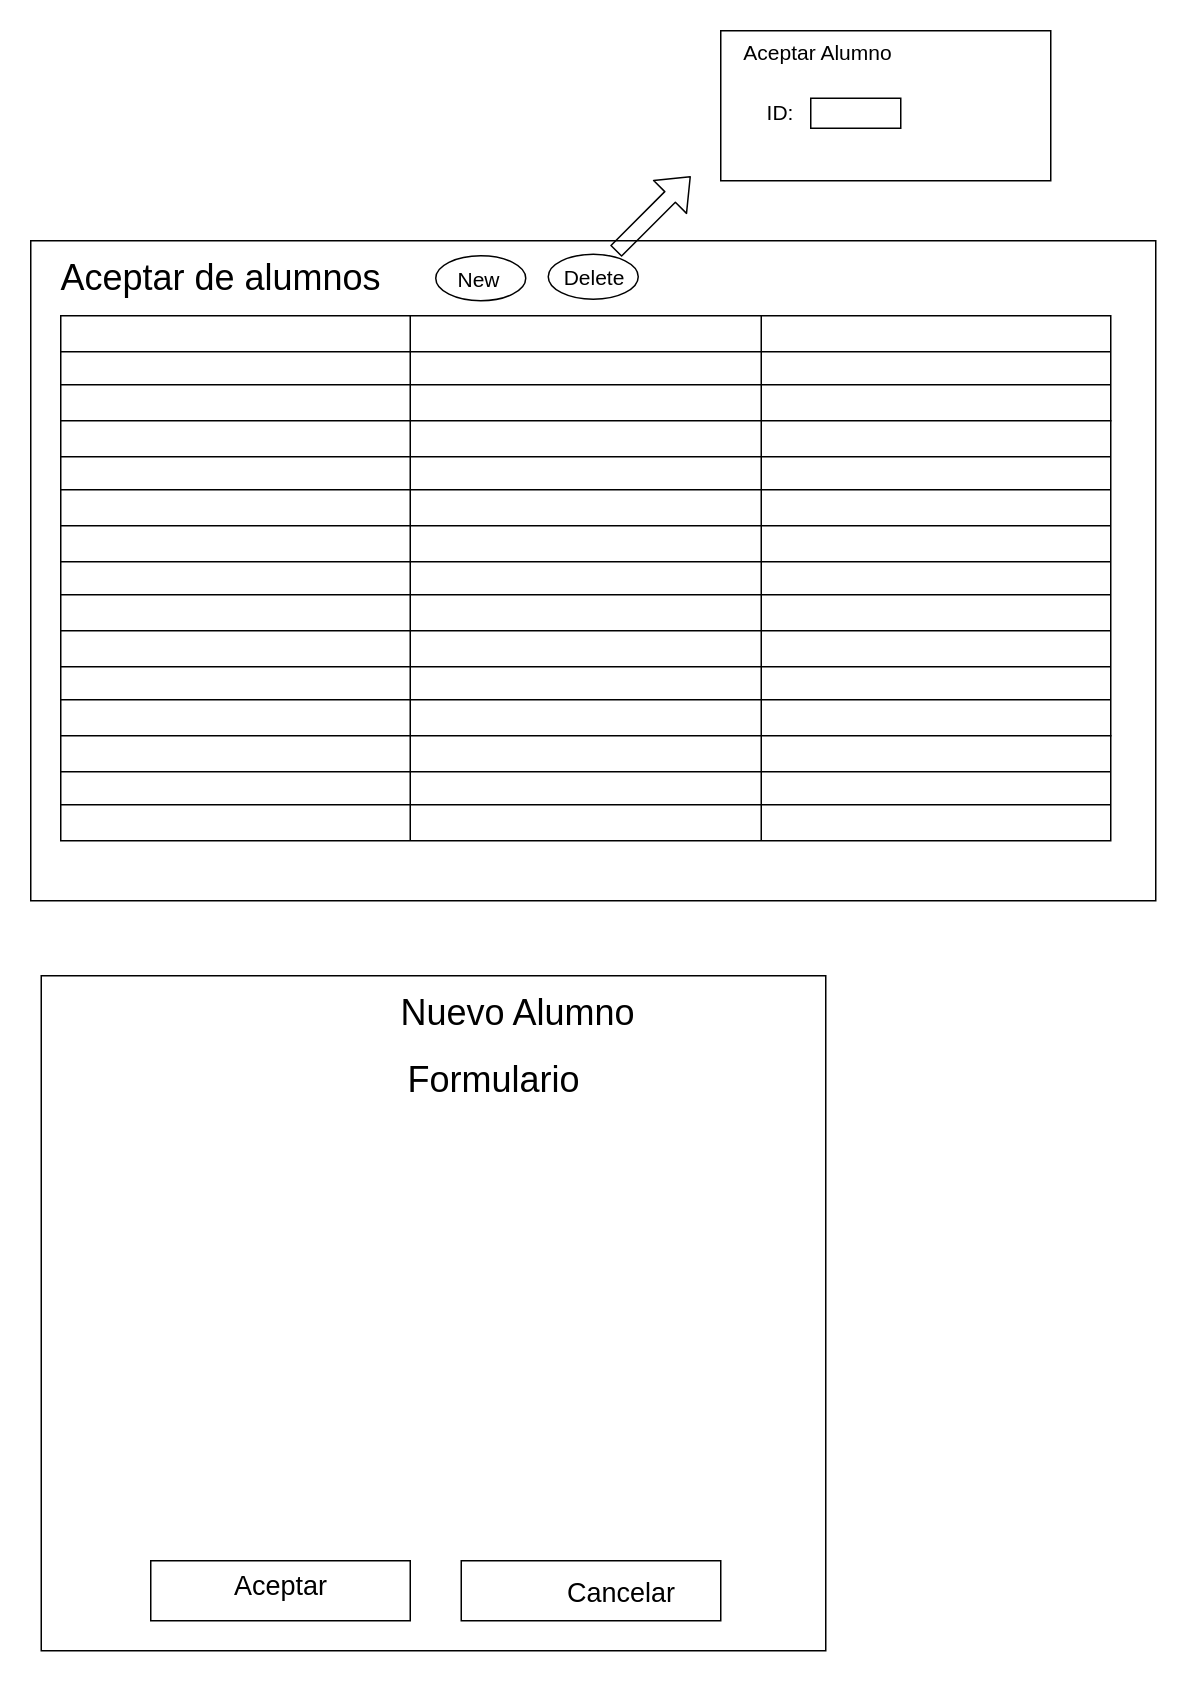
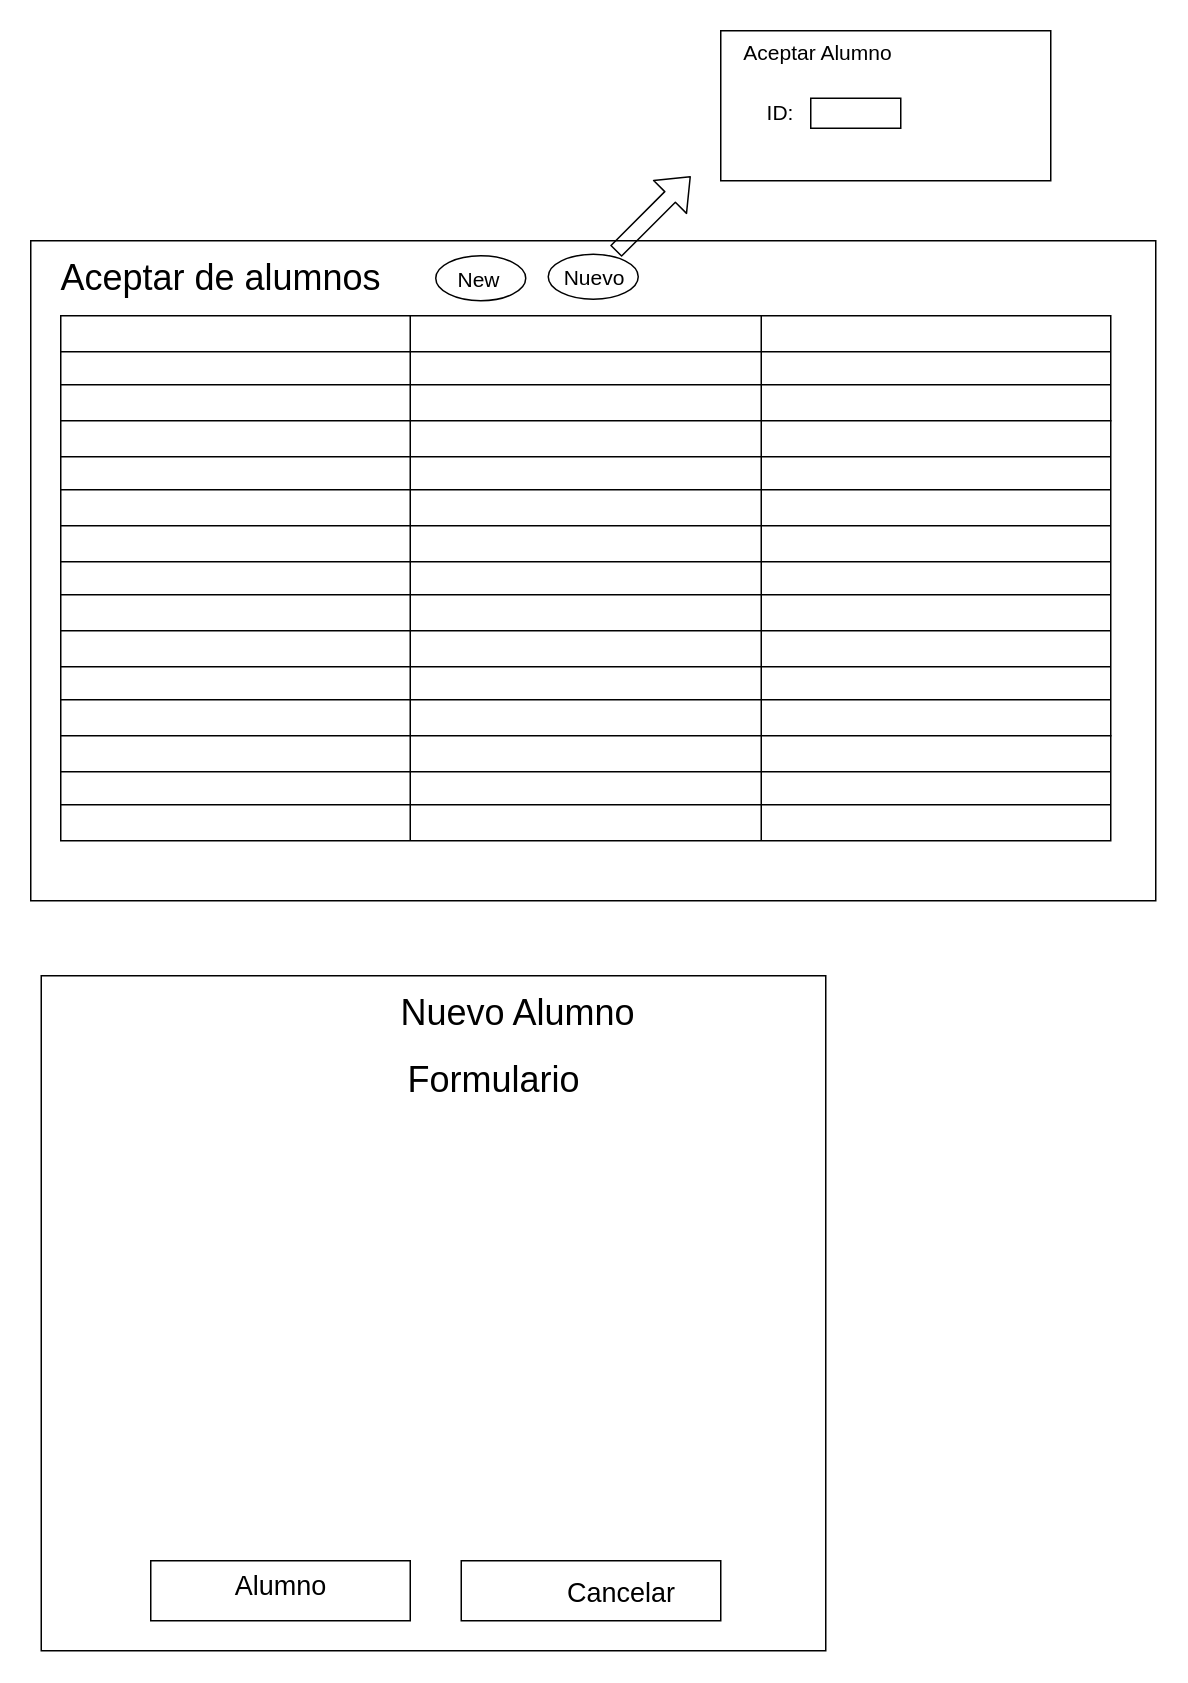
node "Delete": label "Delete" -> "Nuevo"
node "Aceptar": label "Aceptar" -> "Alumno"
